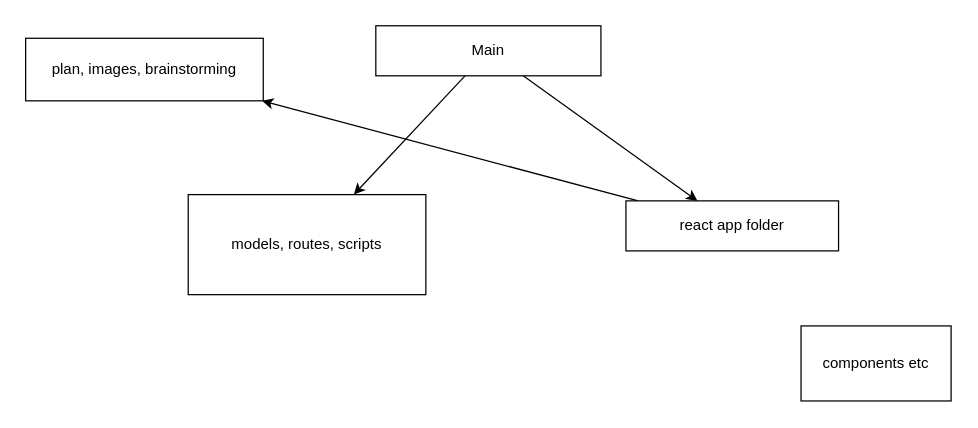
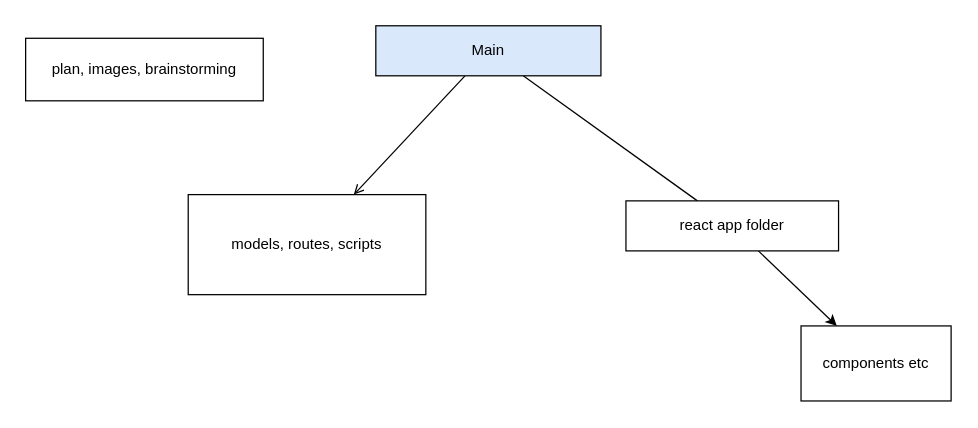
node "Main": fillcolor #ffffff -> #dae8fc
edge "react app folder" -> "plan, images, brainstorming": now "react app folder" -> "components etc"
edge "Main" -> "models, routes, scripts": arrowhead classic -> open
edge "Main" -> "react app folder": arrowhead classic -> none
